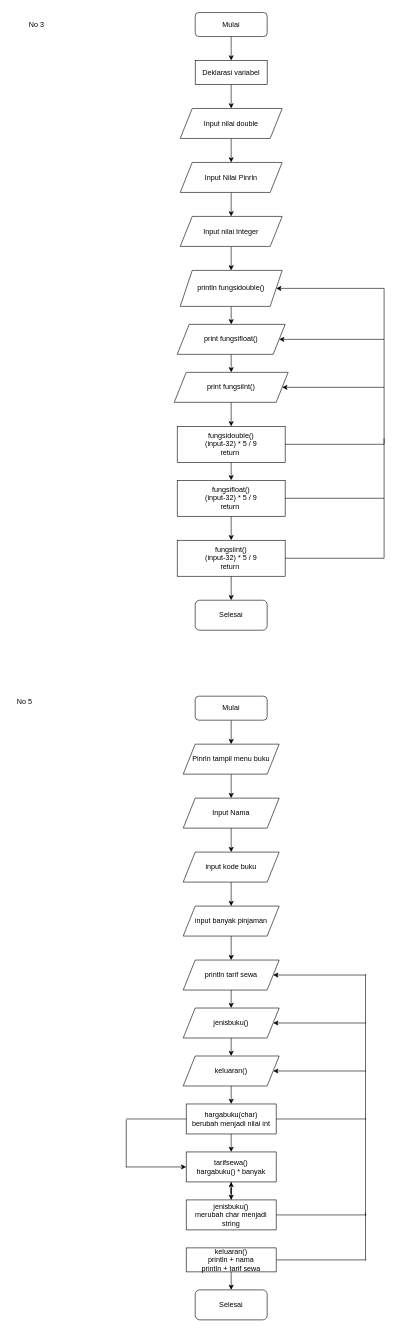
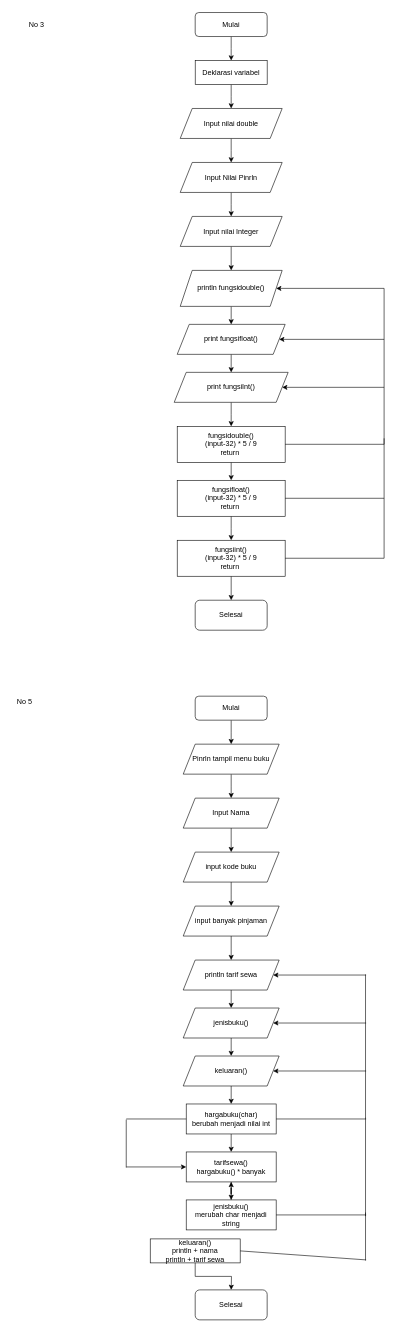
node "keluaran() println + nama println + tarif sewa": moved (231, 1260) -> (195, 1251)
